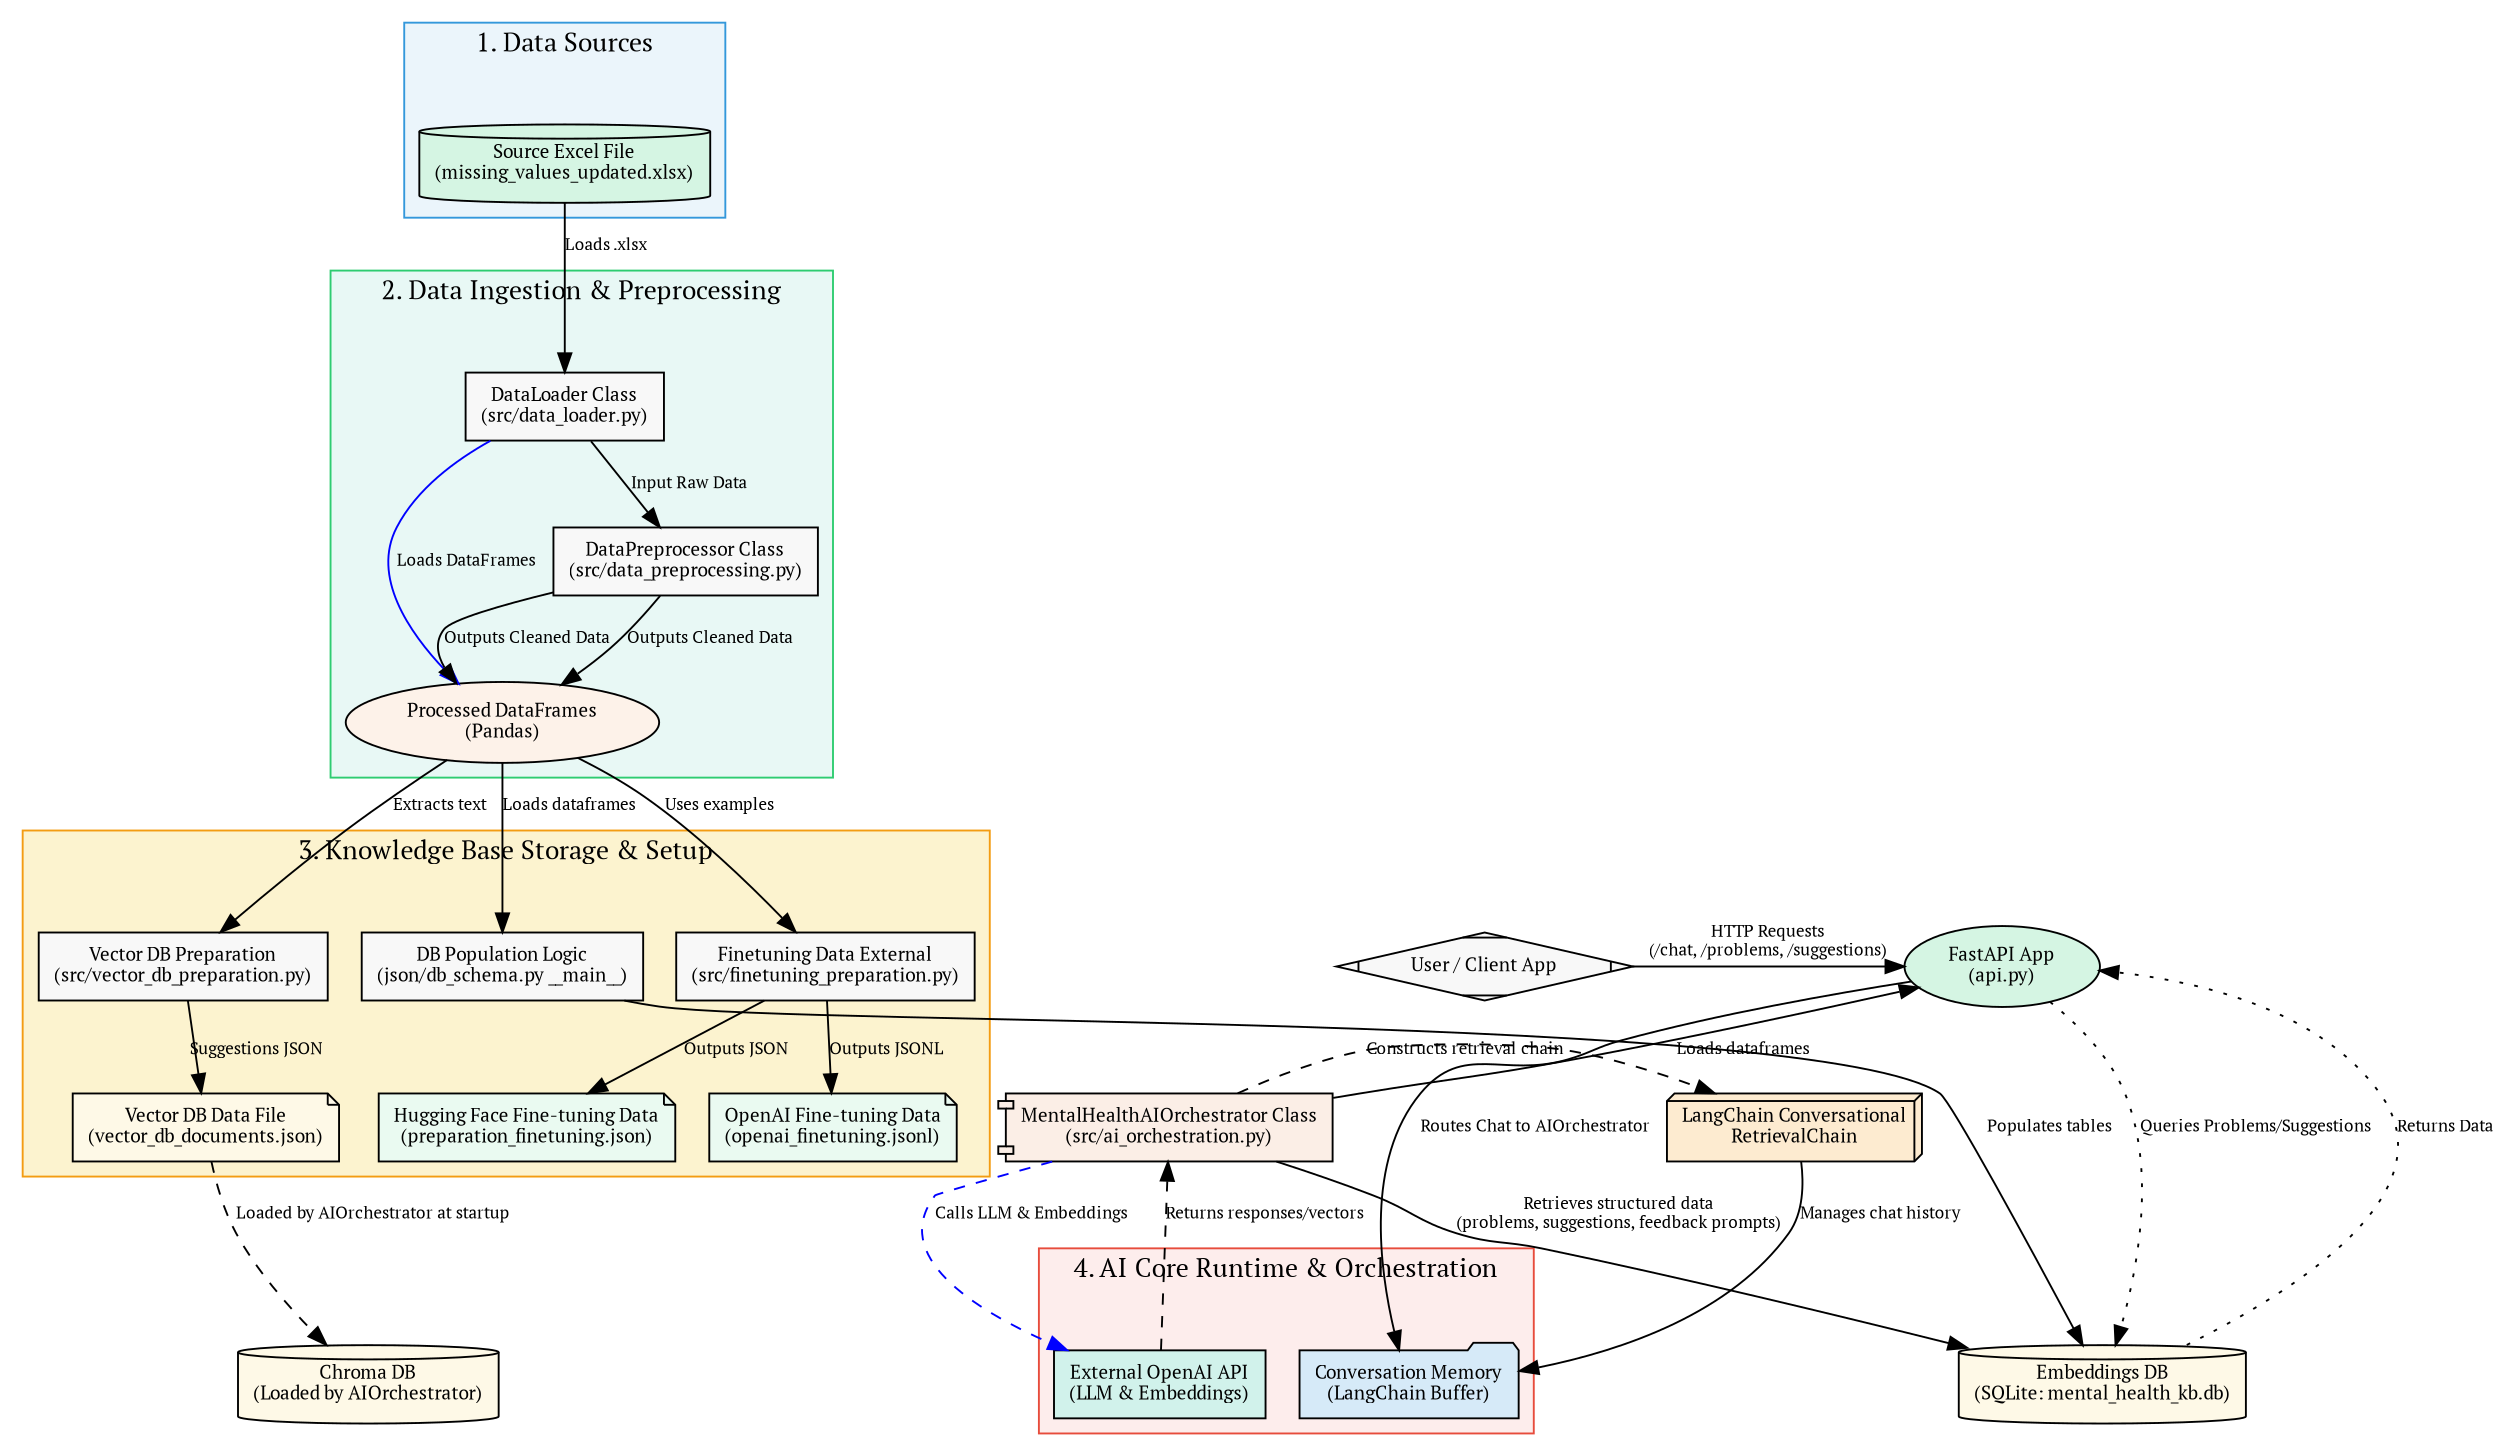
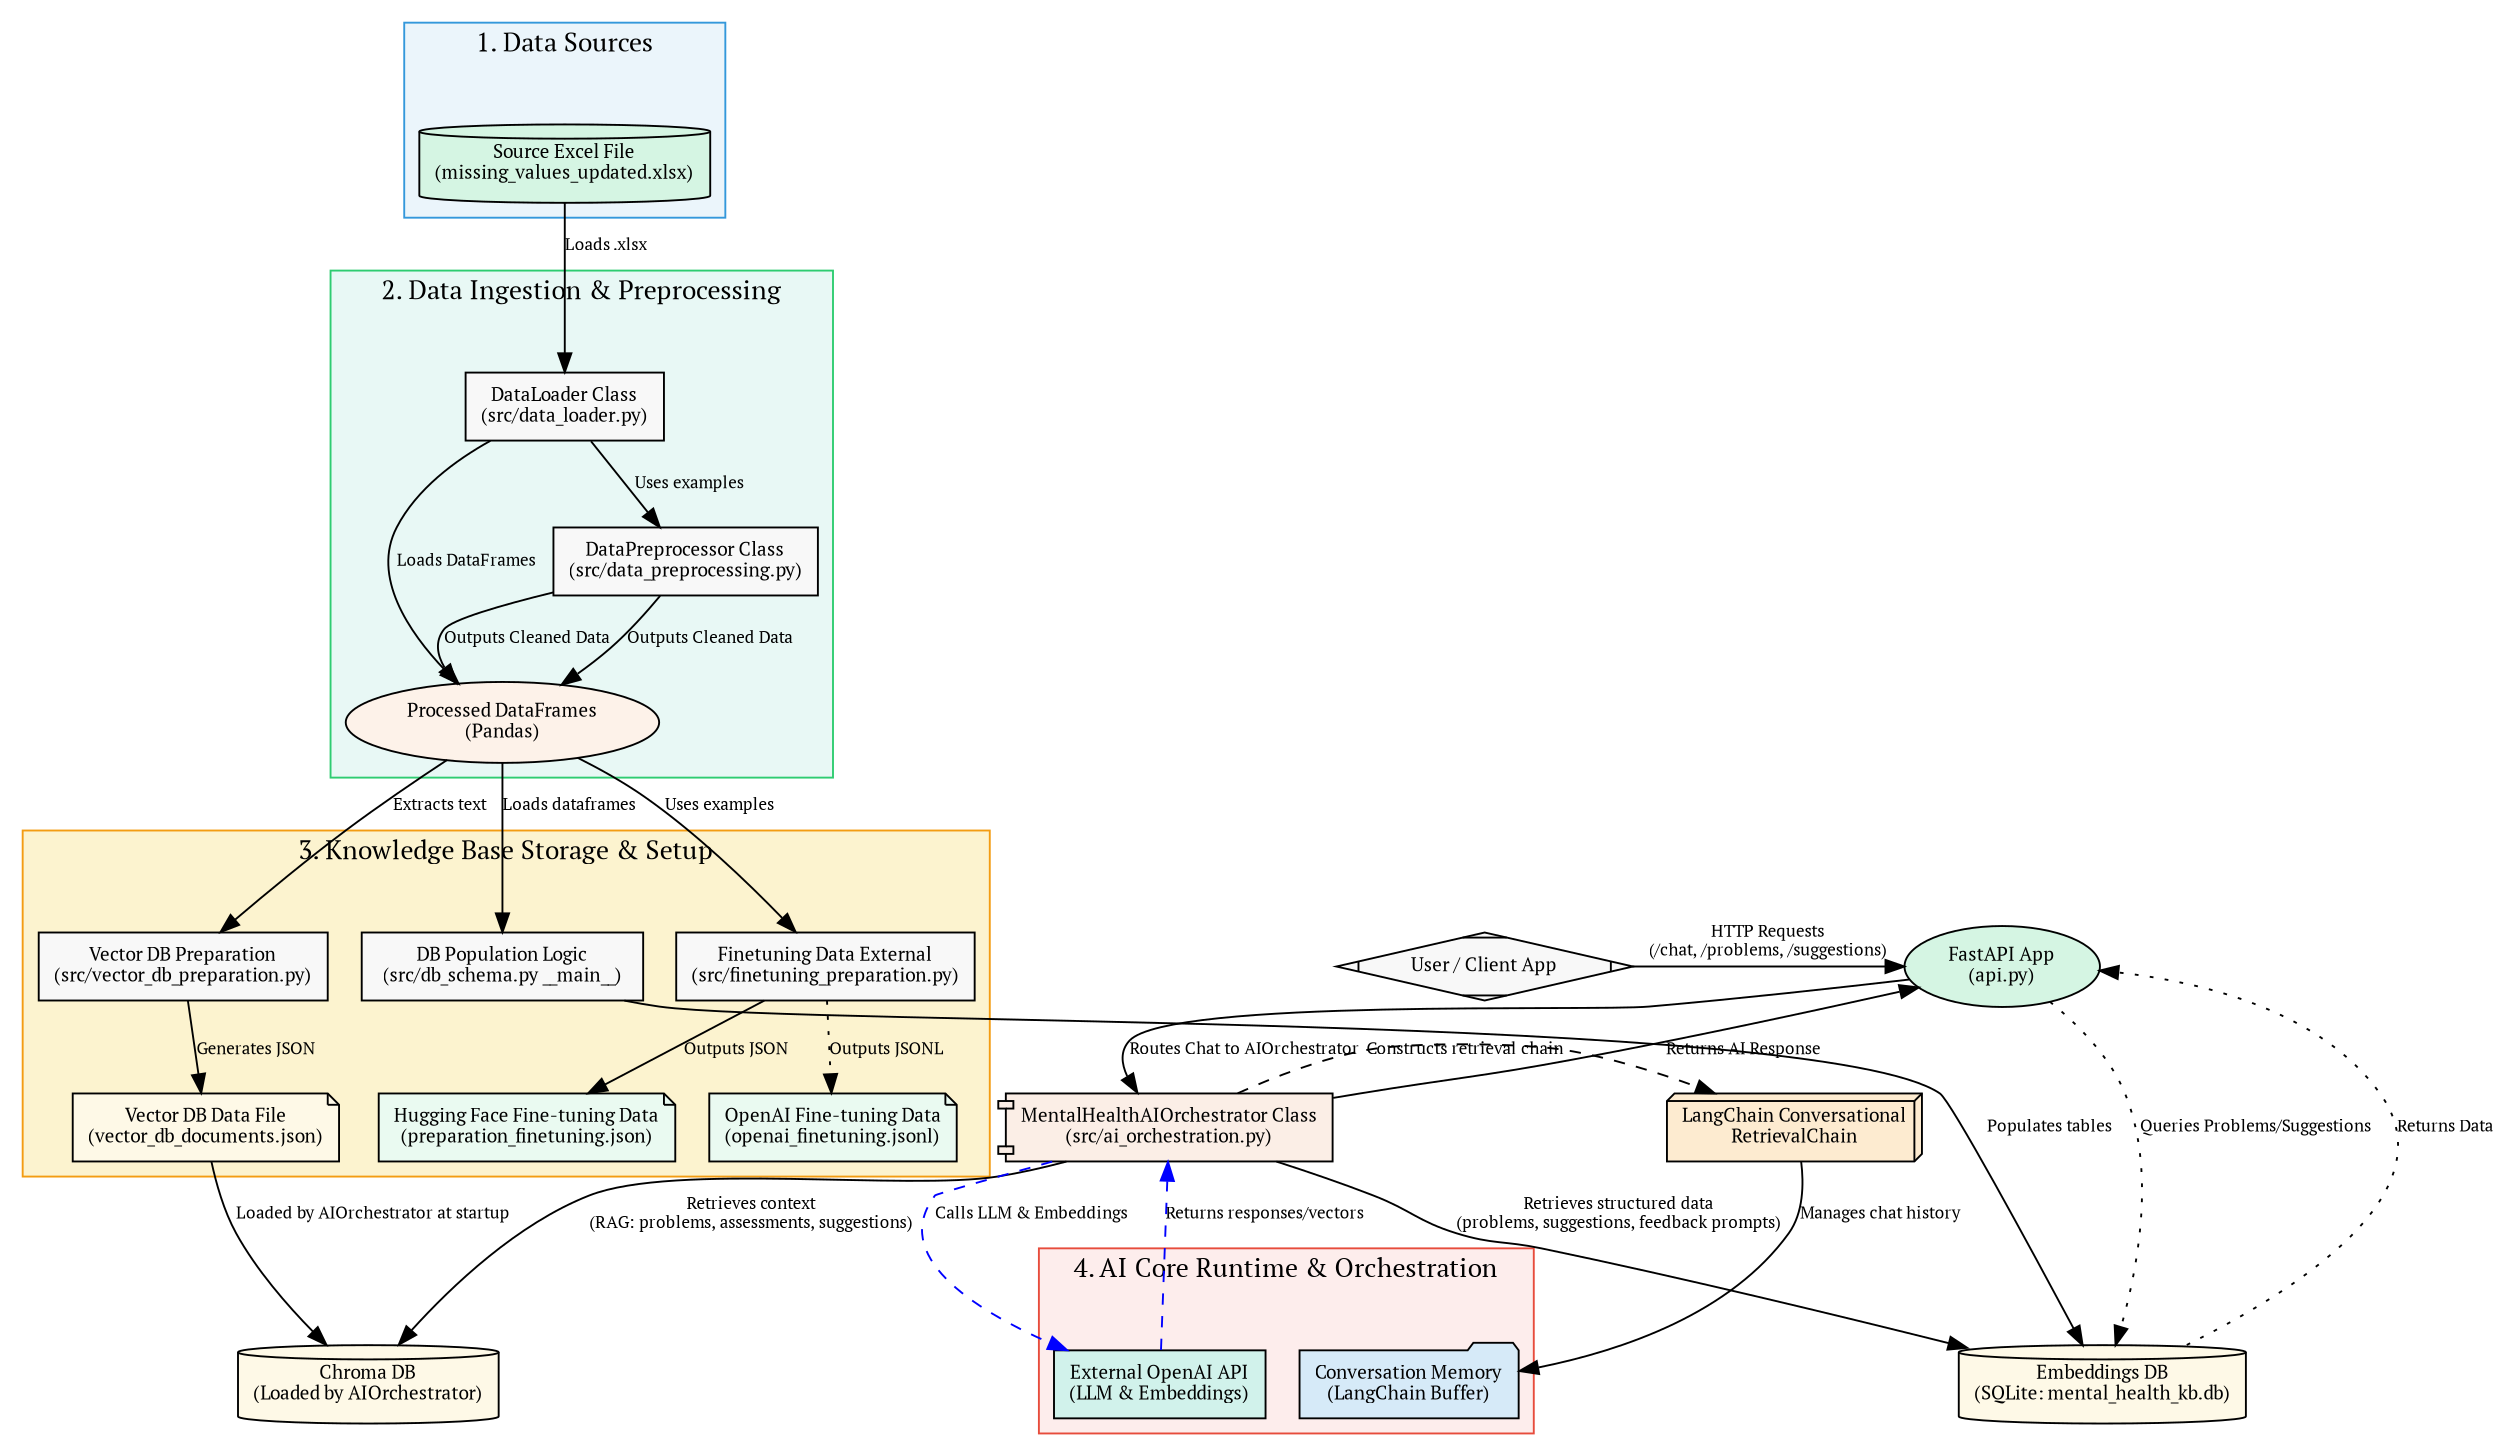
edge "DataLoader Class (src/data_loader.py)" -> "DataPreprocessor Class (src/data_preprocessing.py)": label "Input Raw Data" -> "Uses examples"
edge "DataLoader Class (src/data_loader.py)" -> "Processed DataFrames (Pandas)": color blue -> black
node "DB Population Logic (json/db_schema.py __main__)": label "DB Population Logic (json/db_schema.py __main__)" -> "DB Population Logic (src/db_schema.py __main__)"
edge "Finetuning Data External (src/finetuning_preparation.py)" -> "OpenAI Fine-tuning Data (openai_finetuning.jsonl)": style solid -> dotted
edge "Vector DB Preparation (src/vector_db_preparation.py)" -> "Vector DB Data File (vector_db_documents.json)": label "Suggestions JSON" -> "Generates JSON"
edge "MentalHealthAIOrchestrator Class (src/ai_orchestration.py)" -> "FastAPI App (api.py)": label "Loads dataframes" -> "Returns AI Response"
edge "FastAPI App (api.py)" -> "Conversation Memory (LangChain Buffer)": now "FastAPI App (api.py)" -> "MentalHealthAIOrchestrator Class (src/ai_orchestration.py)"
edge "MentalHealthAIOrchestrator Class (src/ai_orchestration.py)" -> "Chroma DB (Loaded by AIOrchestrator)": added, label "Retrieves context (RAG: problems, assessments, suggestions)"
edge "Vector DB Data File (vector_db_documents.json)" -> "Chroma DB (Loaded by AIOrchestrator)": style dashed -> solid
edge "External OpenAI API (LLM & Embeddings)" -> "MentalHealthAIOrchestrator Class (src/ai_orchestration.py)": color black -> blue
